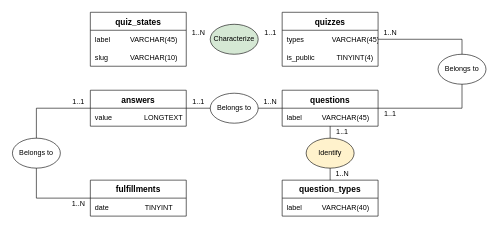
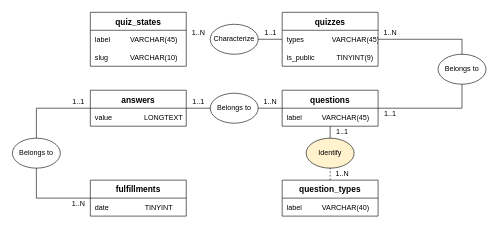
node "Characterize": fillcolor #d5e8d4 -> #ffffff
edge "Characterize" -- "quizzes": added
node "is_public TINYINT(4)": label "is_public TINYINT(4)" -> "is_public TINYINT(9)"
edge "Identify" -- "question_types": style solid -> dashed
